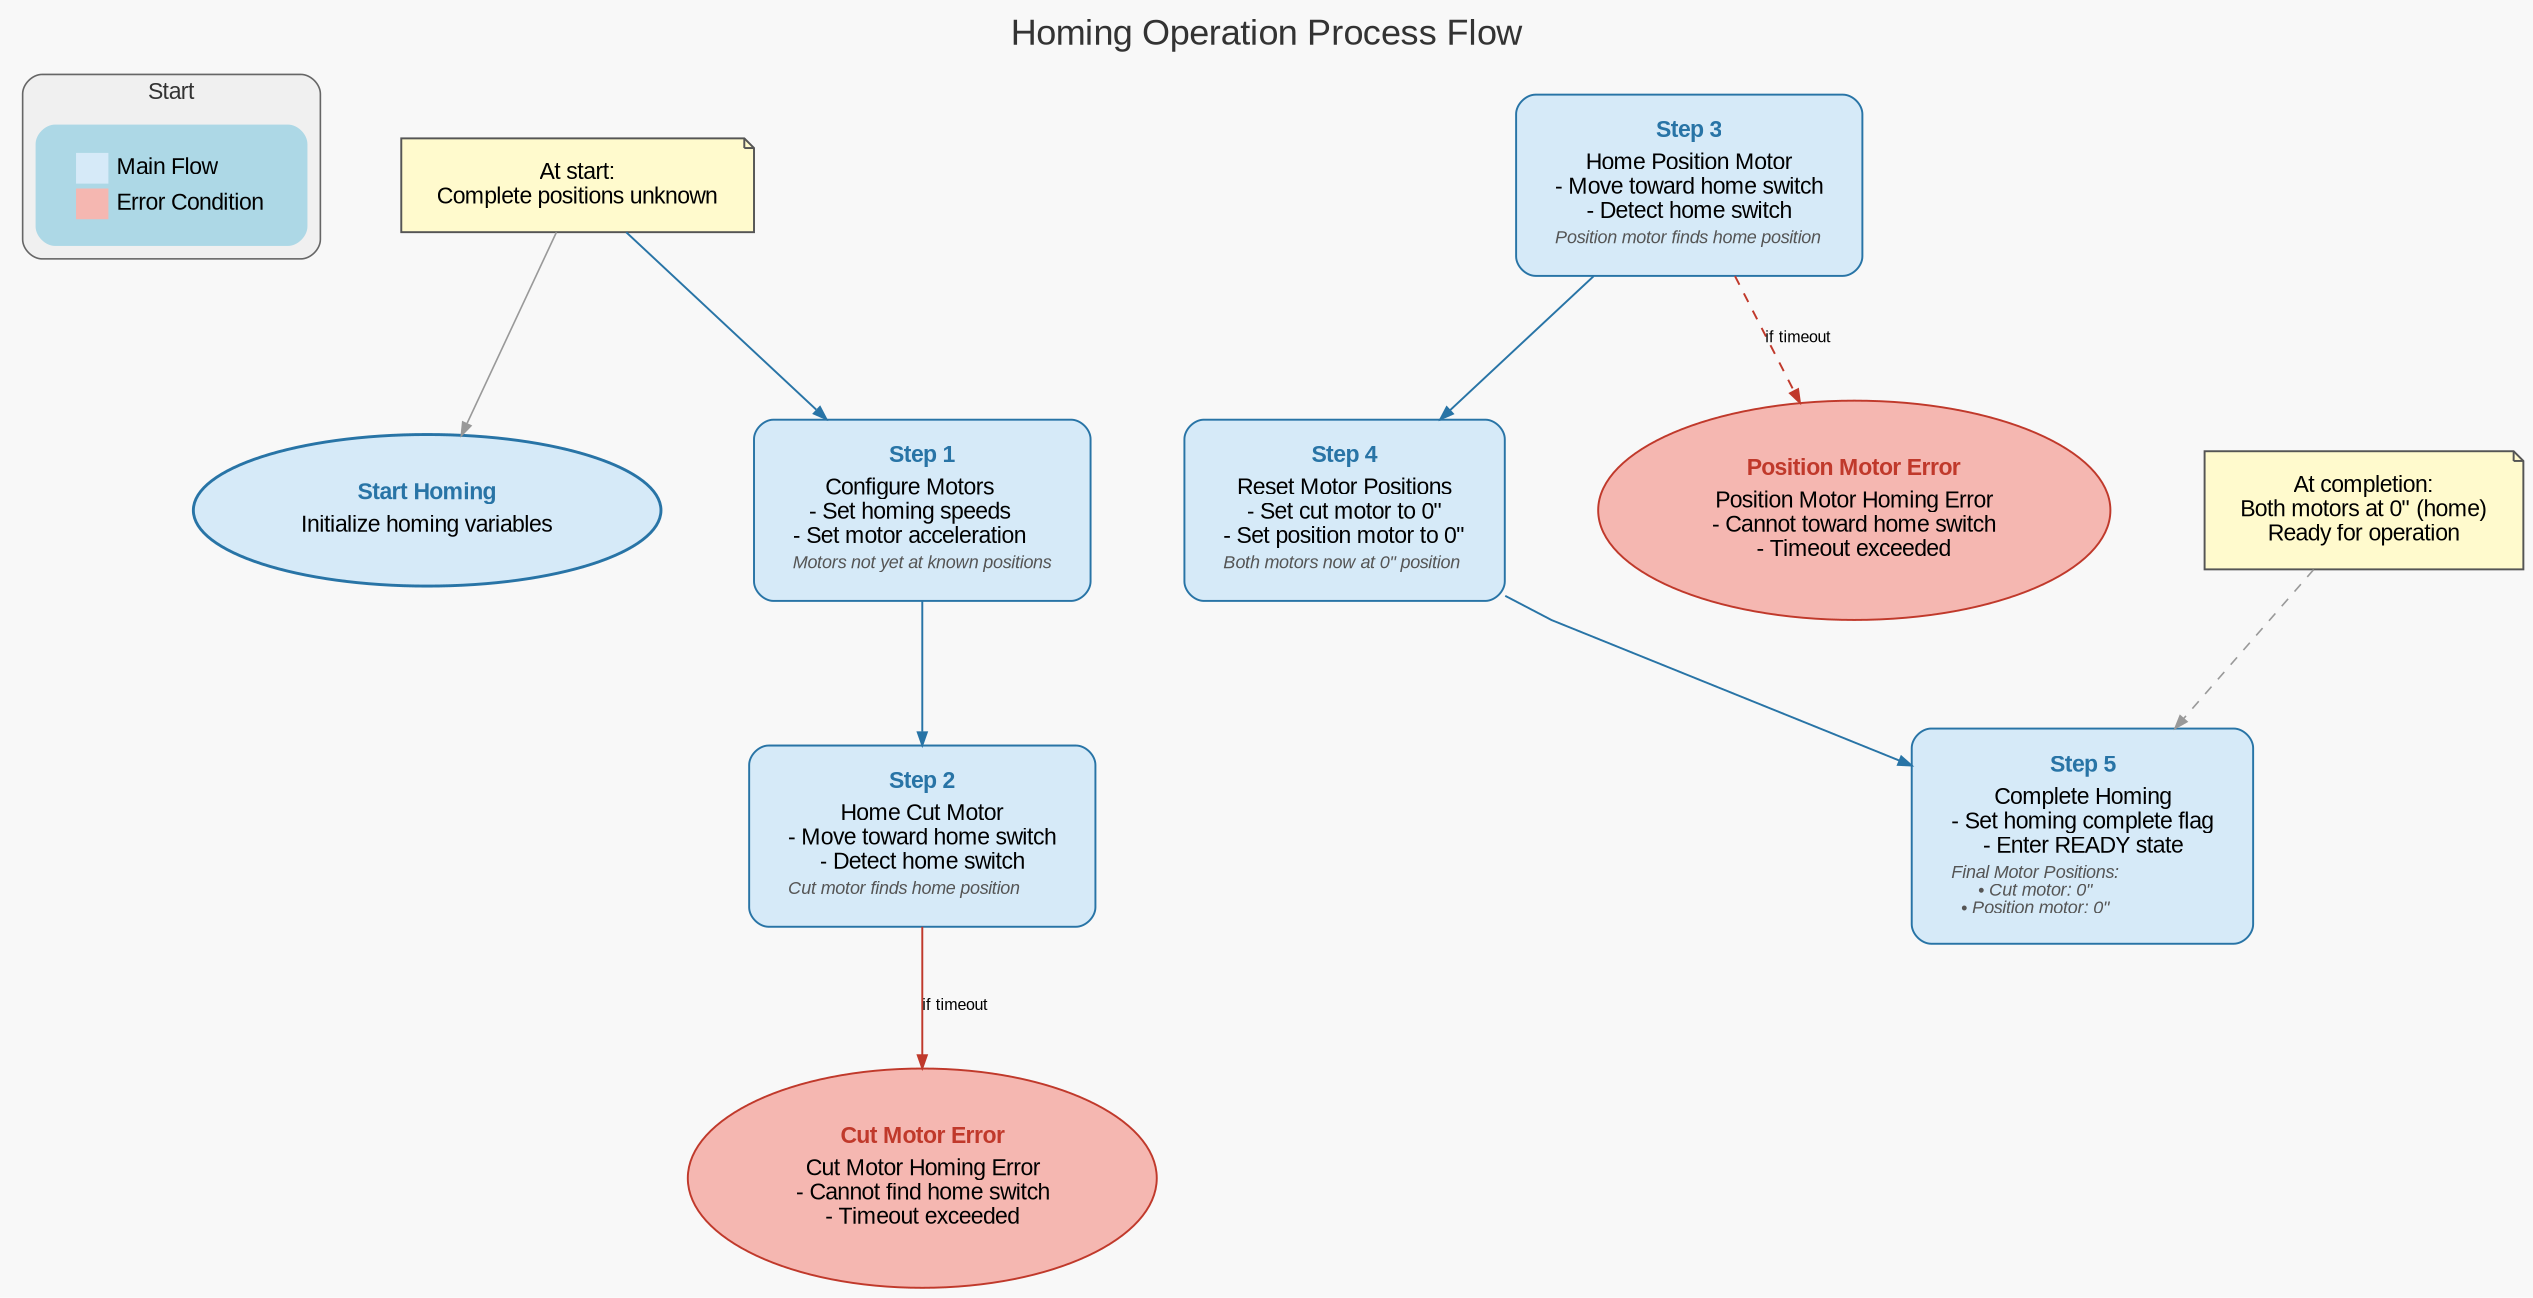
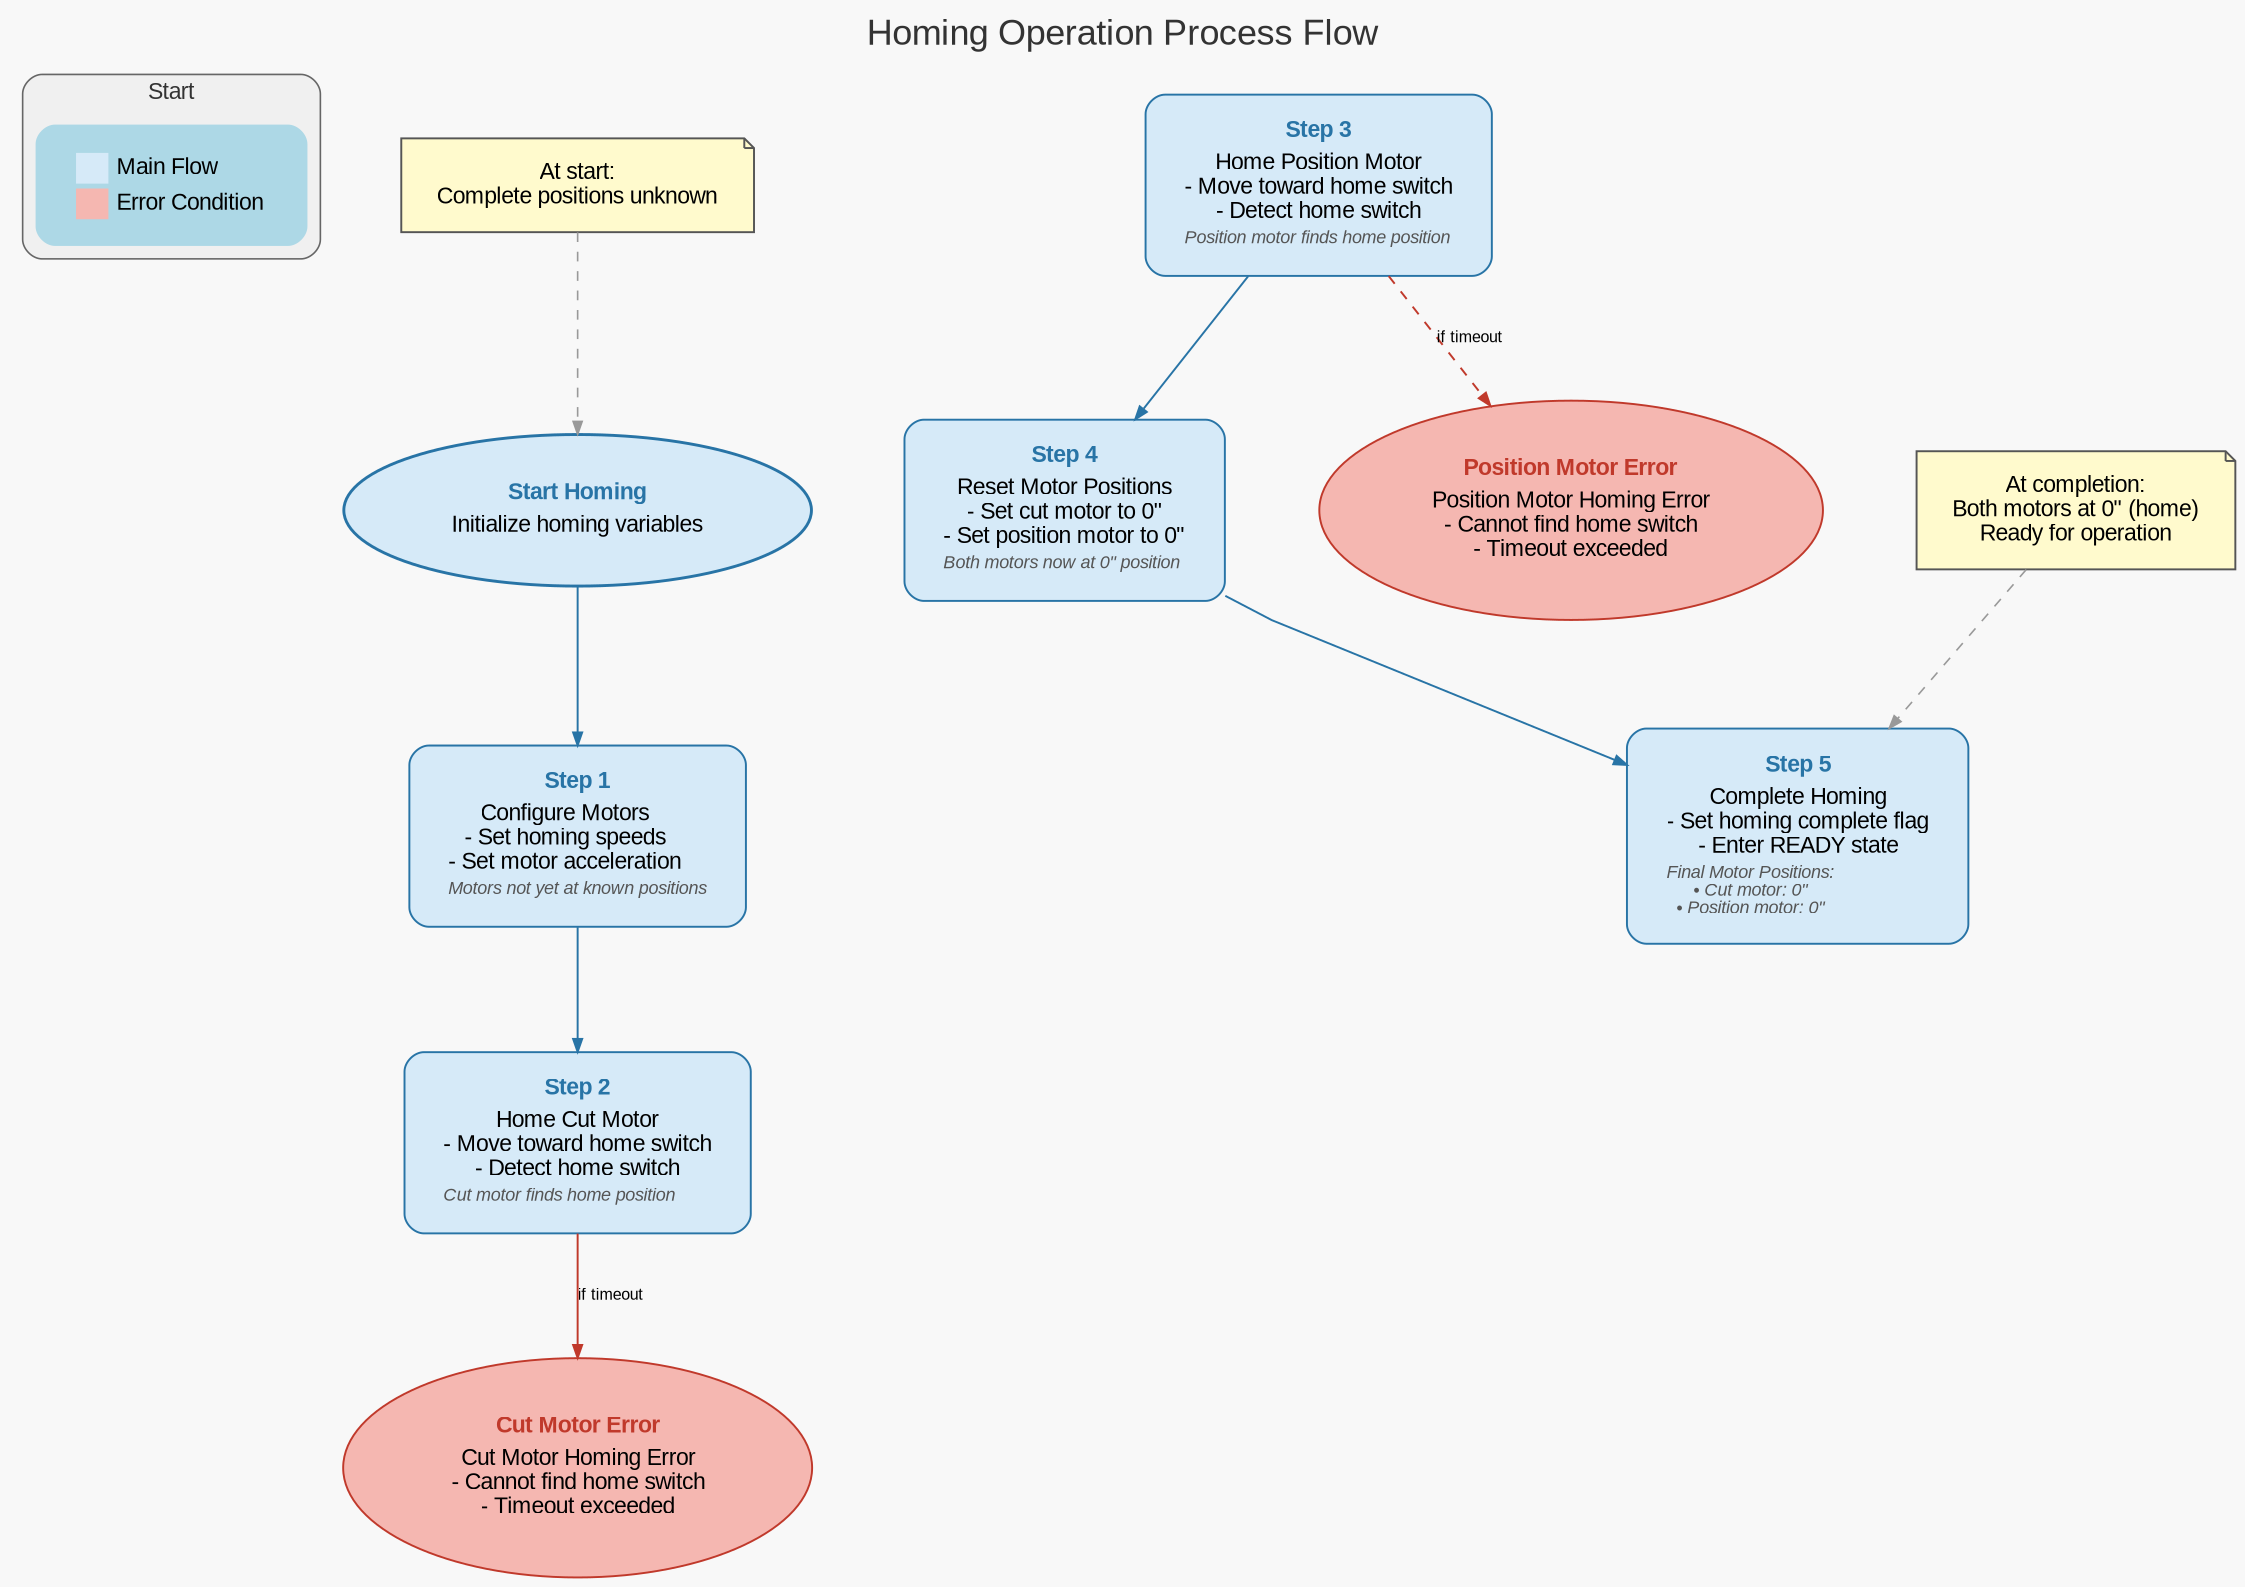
edge "At start: Complete positions unknown" -> "Step 1": now "Start Homing" -> "Step 1"
edge "At start: Complete positions unknown" -> "Start Homing": style solid -> dashed
node "Position Motor Error": text "- Cannot toward home switch" -> "- Cannot find home switch"
